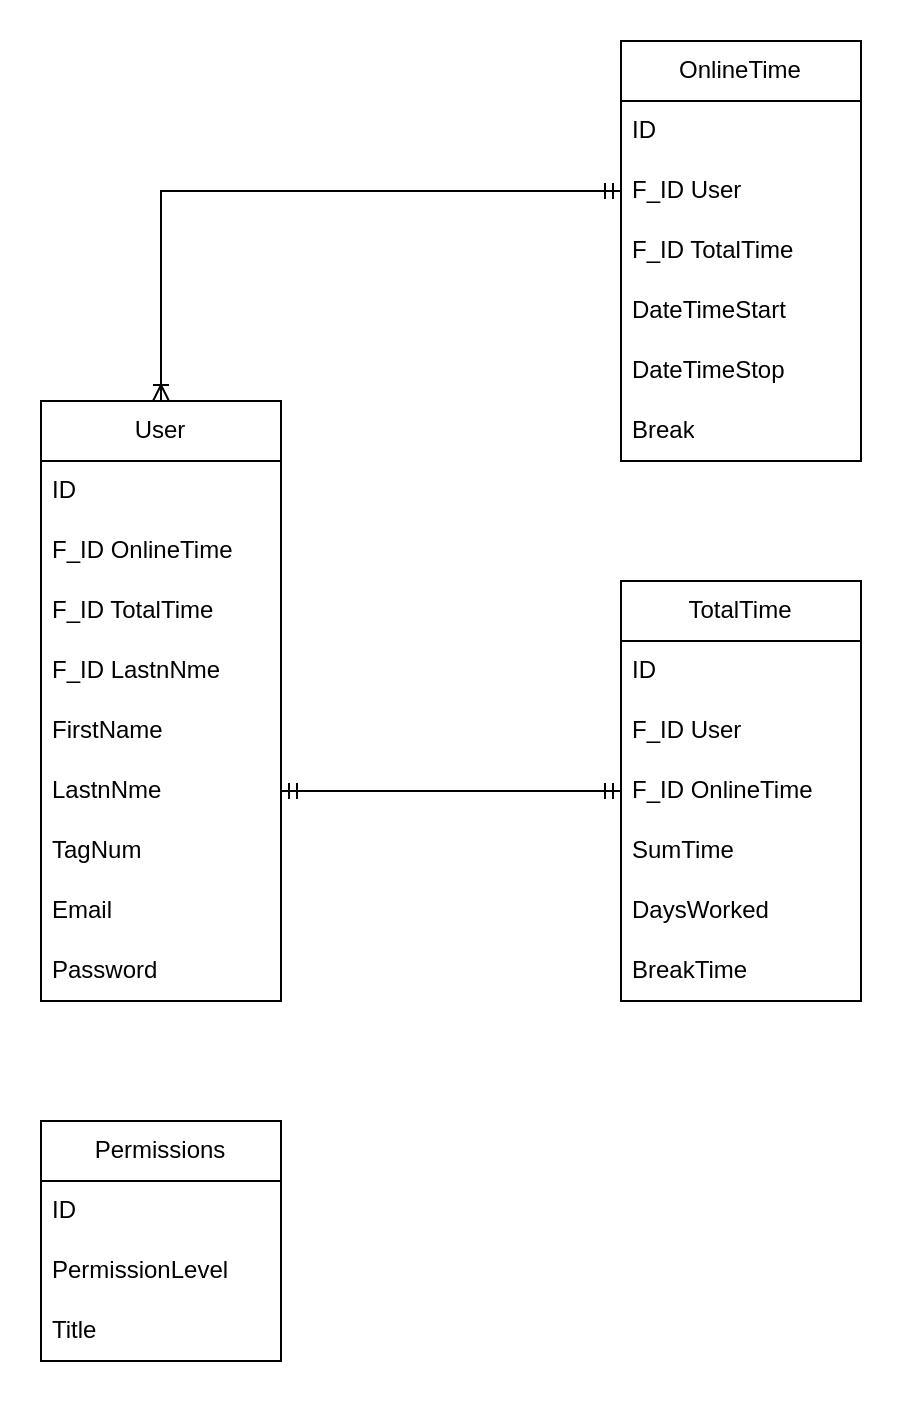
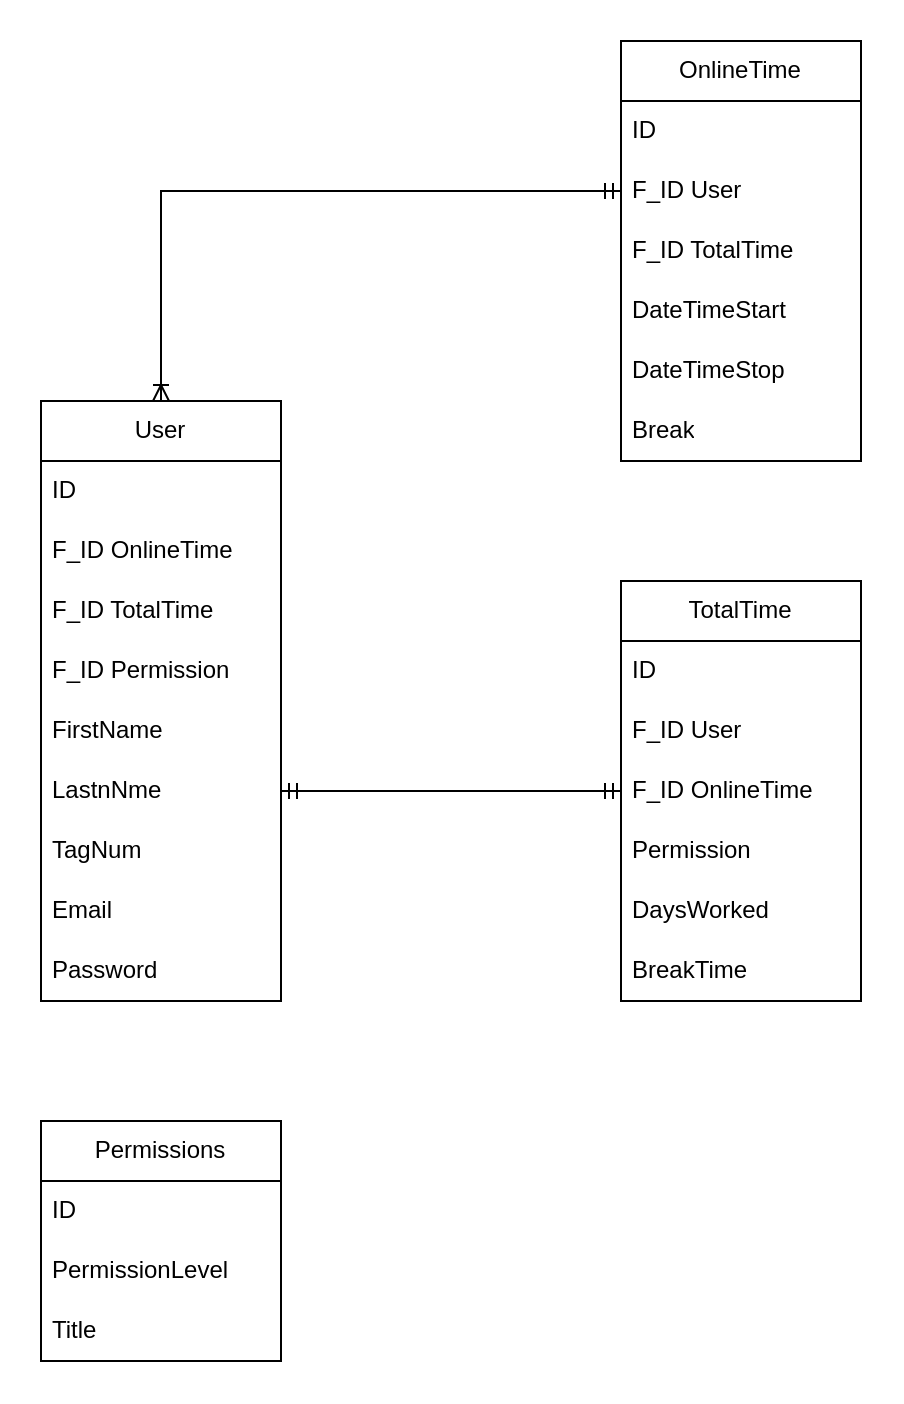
node "F_ID LastnNme": label "F_ID LastnNme" -> "F_ID Permission"
node "SumTime": label "SumTime" -> "Permission"
